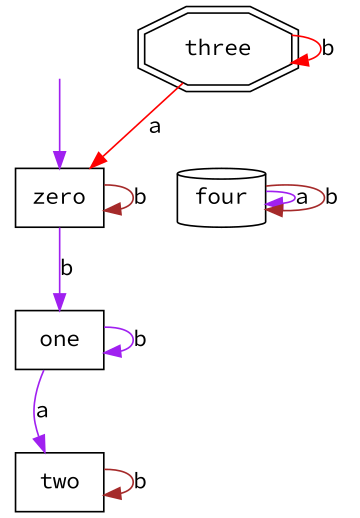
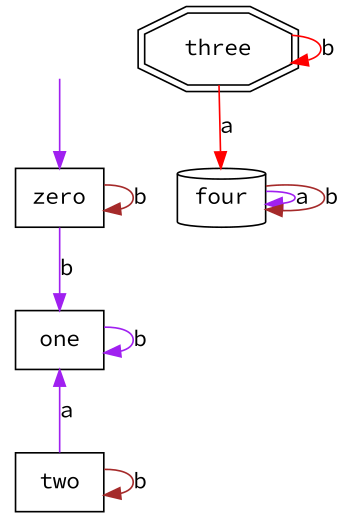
edge "three" -> "zero": now "three" -> "four"
edge "one" -> "two": reversed
